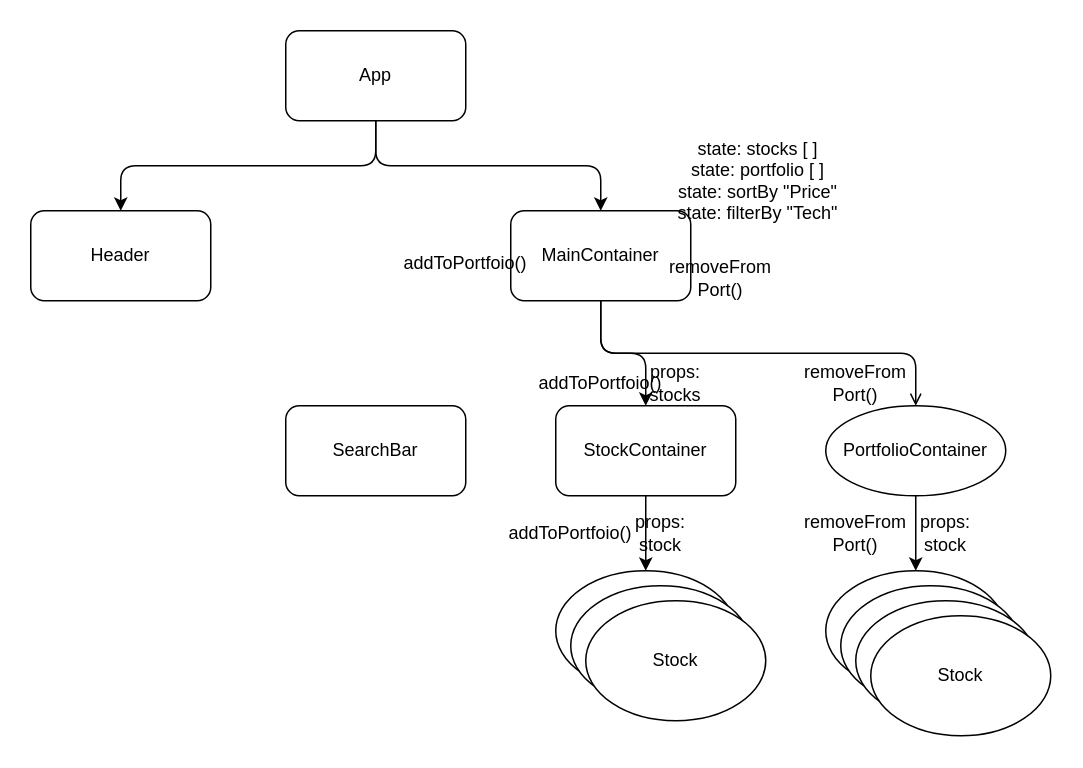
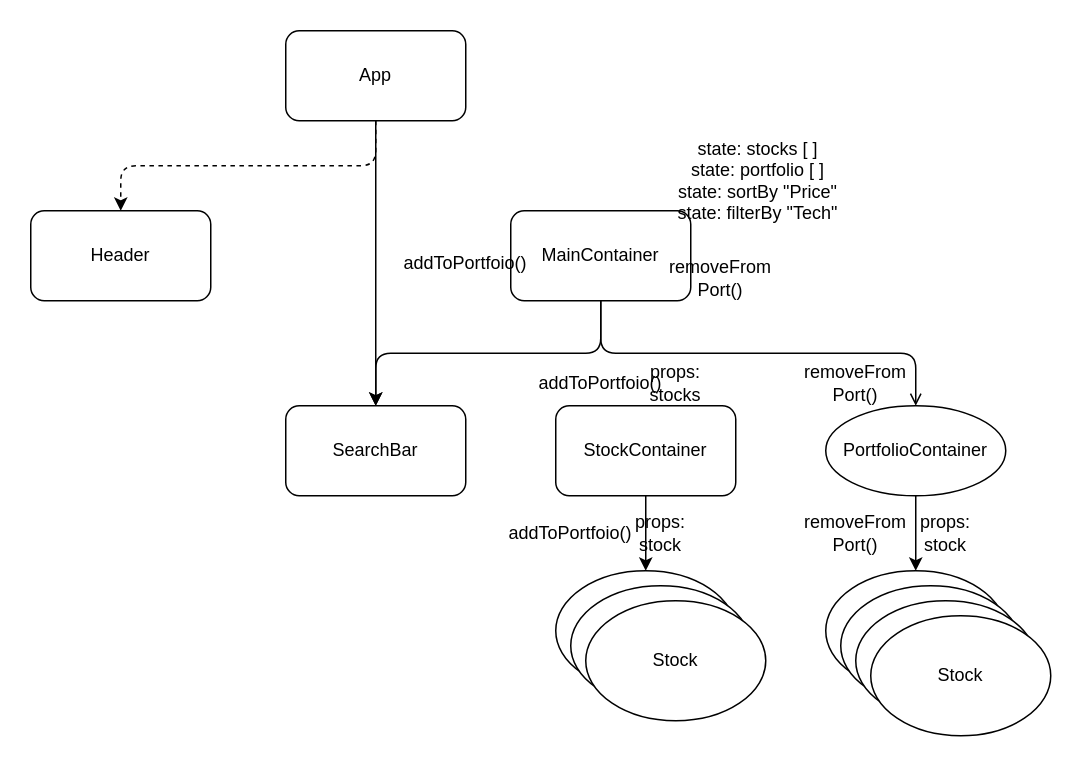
edge "App" -> "Header": style solid -> dashed
edge "App" -> "MainContainer": now "App" -> "SearchBar"
edge "MainContainer" -> "StockContainer": now "MainContainer" -> "SearchBar"
